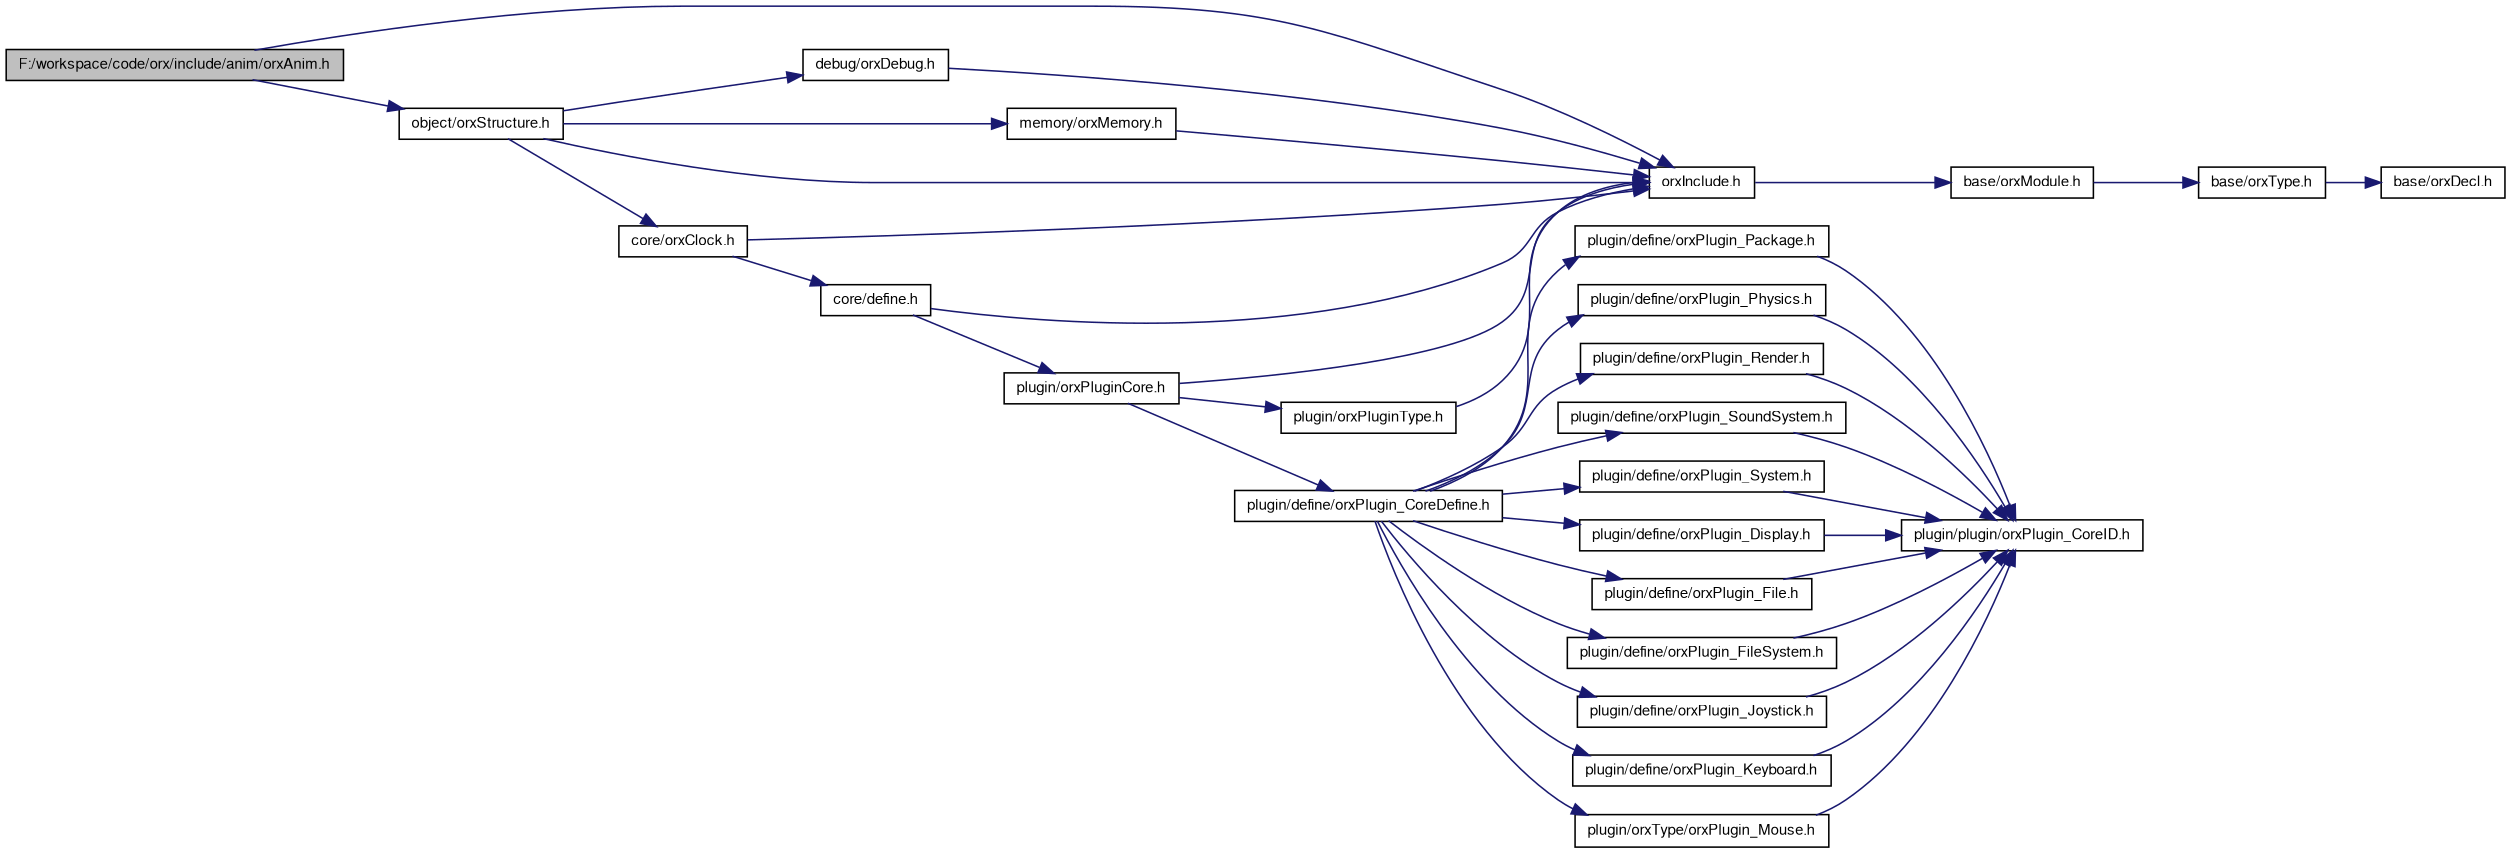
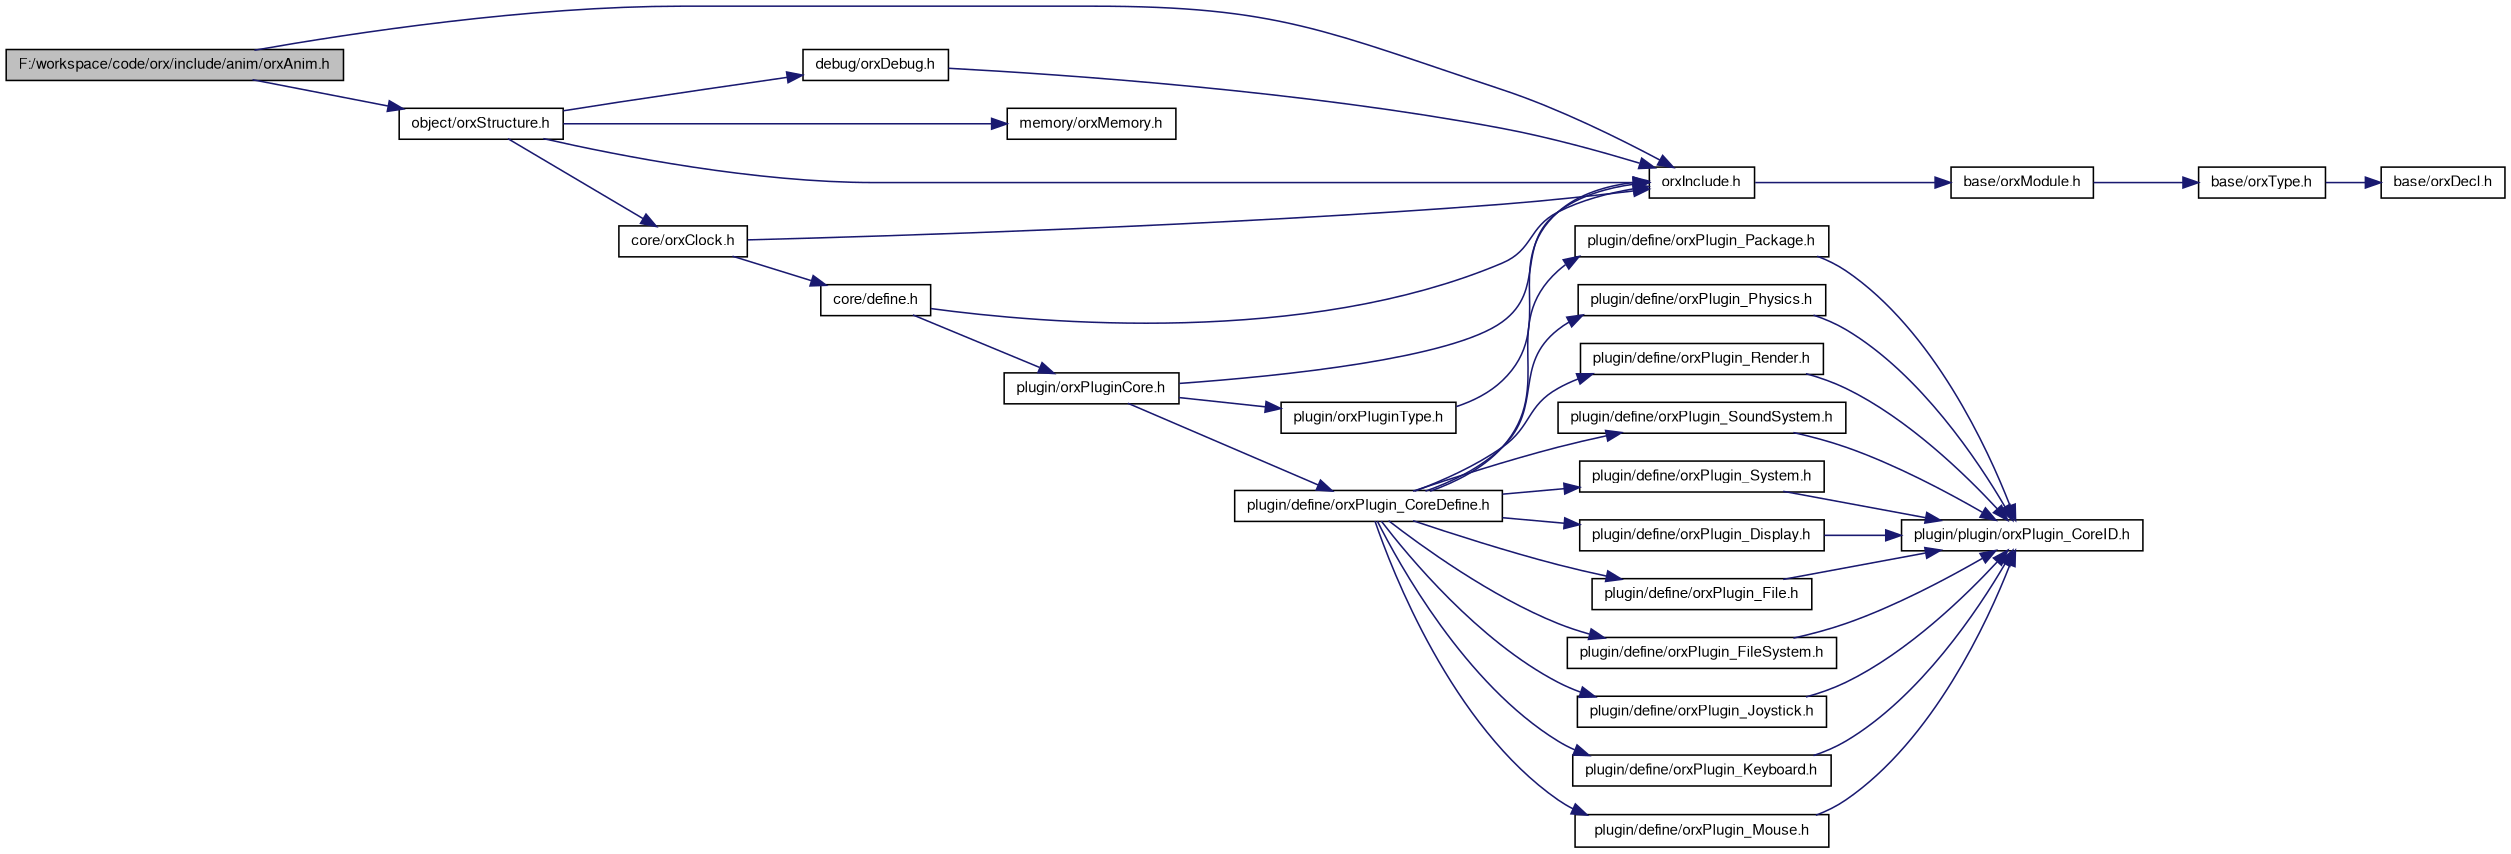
edge "memory/orxMemory.h" -> "orxInclude.h": removed
node "plugin/orxType/orxPlugin_Mouse.h": label "plugin/orxType/orxPlugin_Mouse.h" -> "plugin/define/orxPlugin_Mouse.h"
